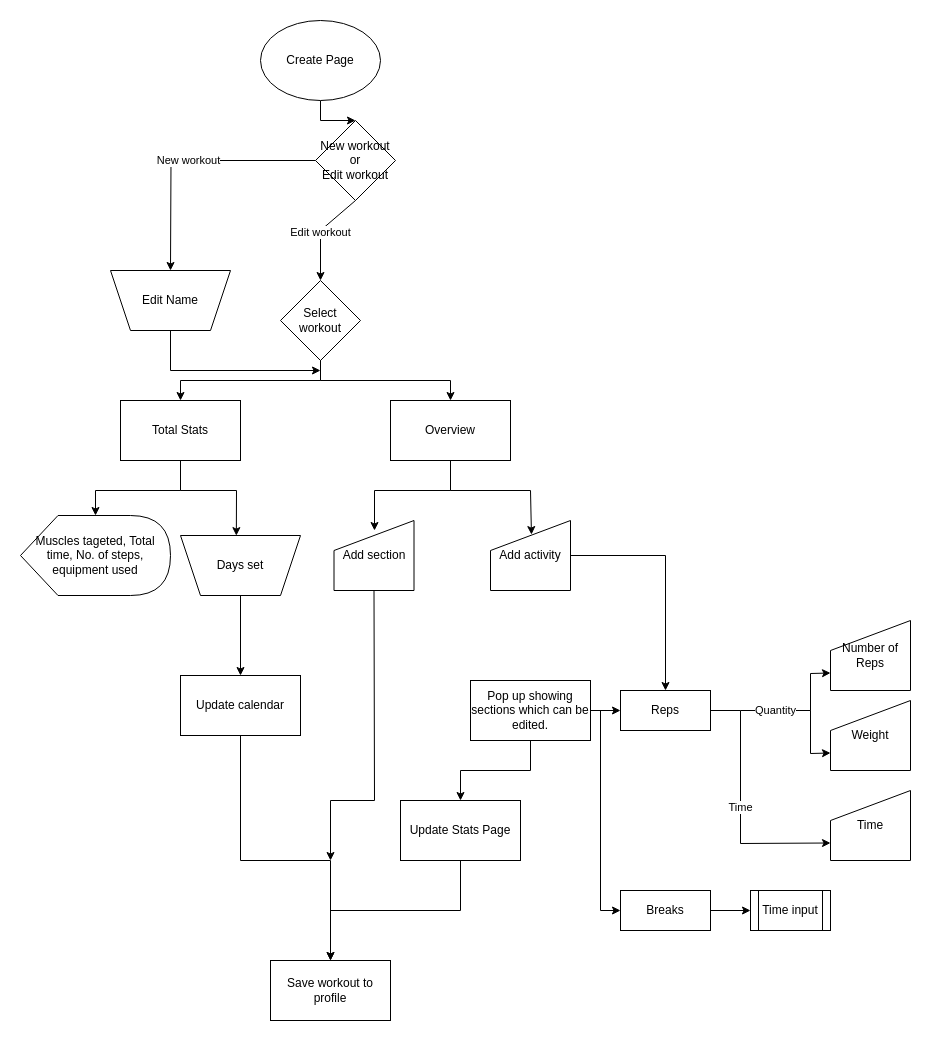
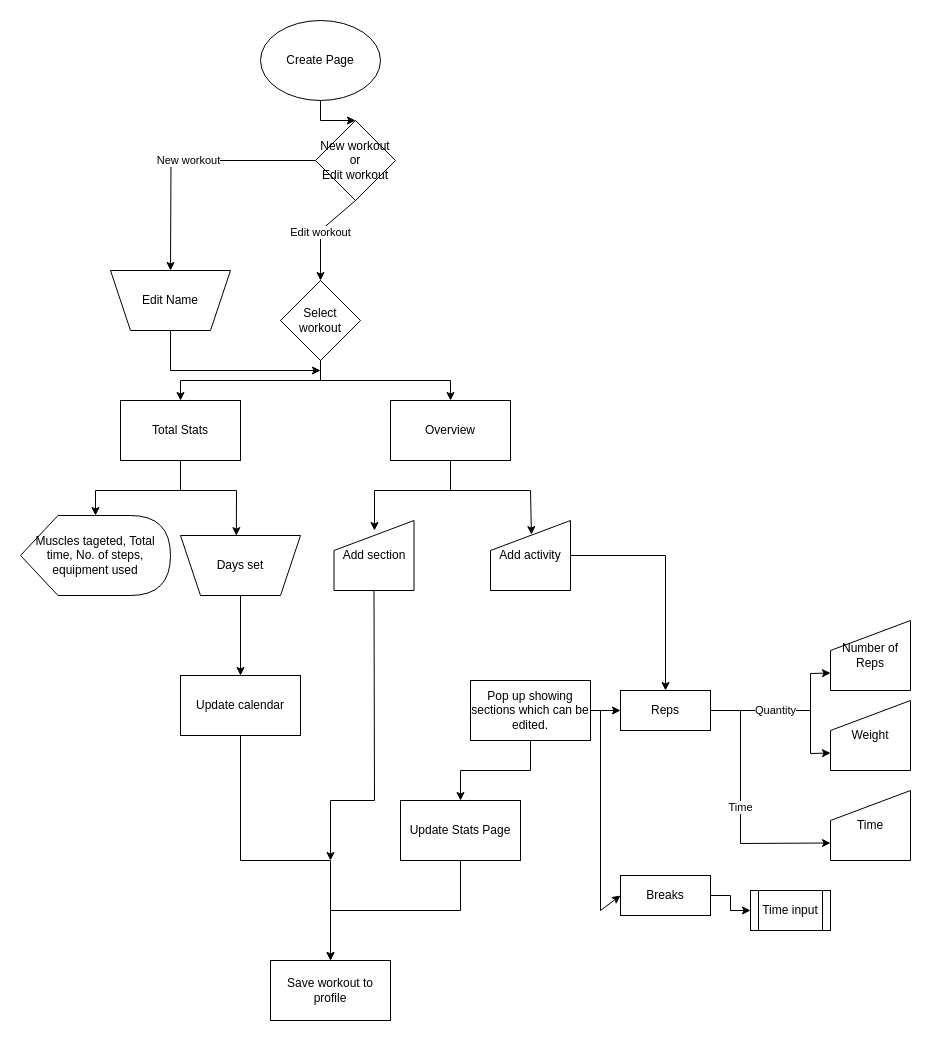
node "Breaks": moved (666, 911) -> (666, 896)
